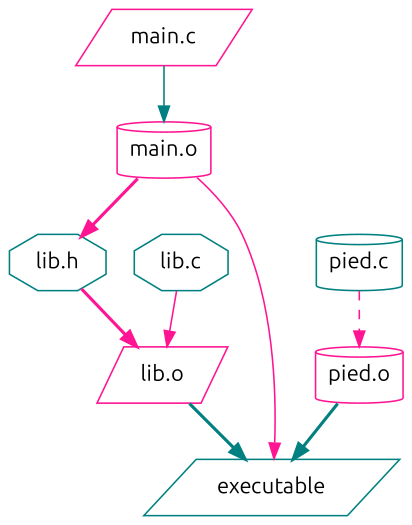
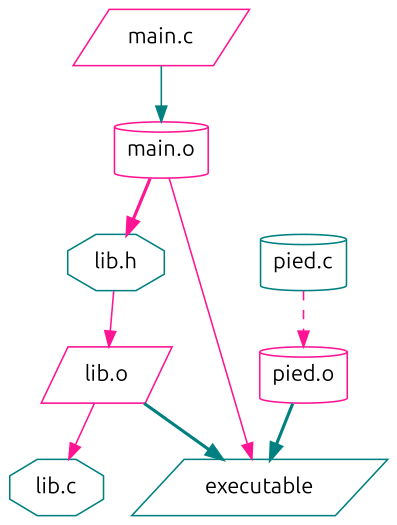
edge "lib.c" -> "lib.o": reversed
edge "lib.h" -> "lib.o": style bold -> solid
